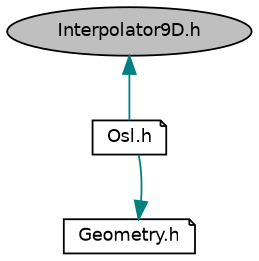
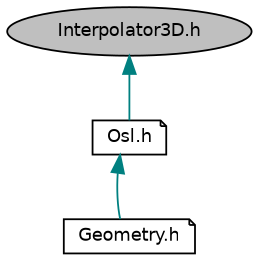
node "Interpolator9D.h": label "Interpolator9D.h" -> "Interpolator3D.h"
edge "Osl.h" -> "Geometry.h": reversed
